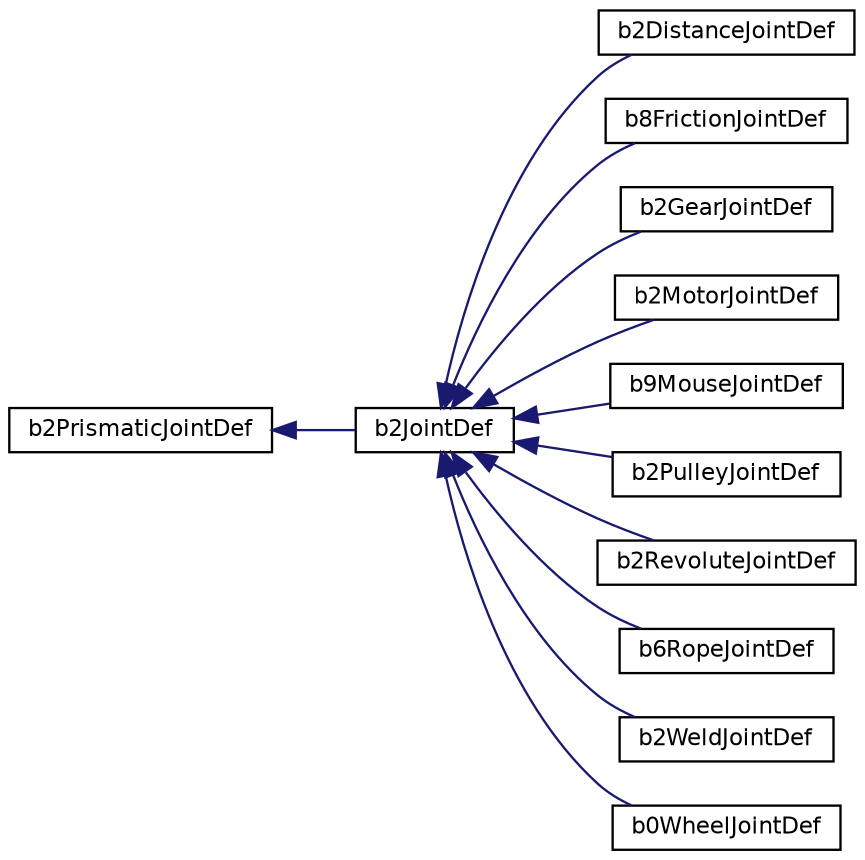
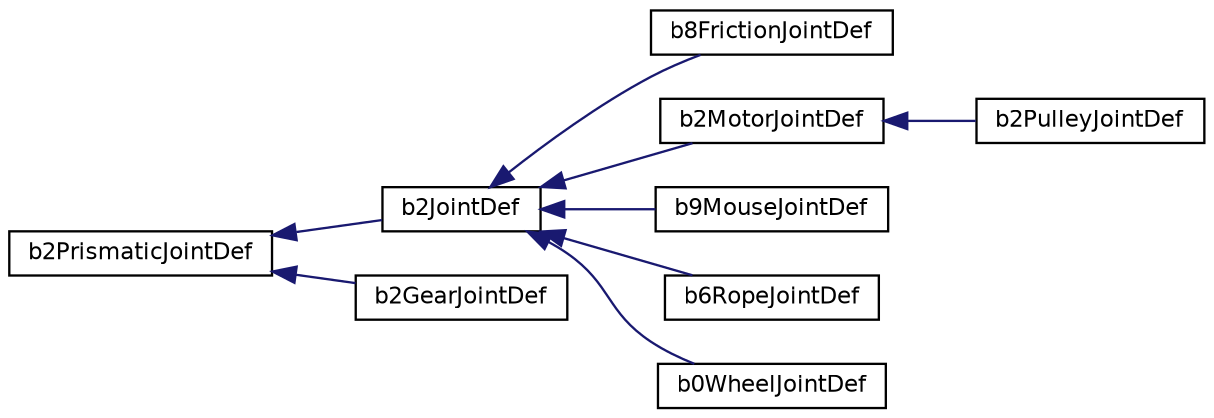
node "b2DistanceJointDef": removed
edge "b2GearJointDef" -> "b2JointDef": now "b2GearJointDef" -> "b2PrismaticJointDef"
edge "b2PulleyJointDef" -> "b2JointDef": now "b2PulleyJointDef" -> "b2MotorJointDef"
node "b2RevoluteJointDef": removed
node "b2WeldJointDef": removed
